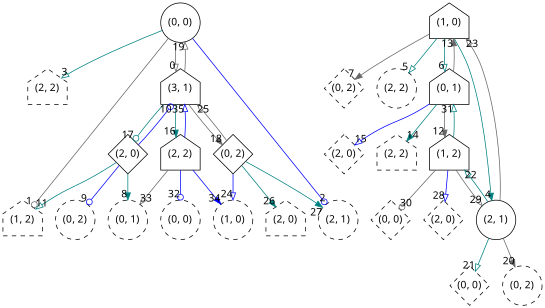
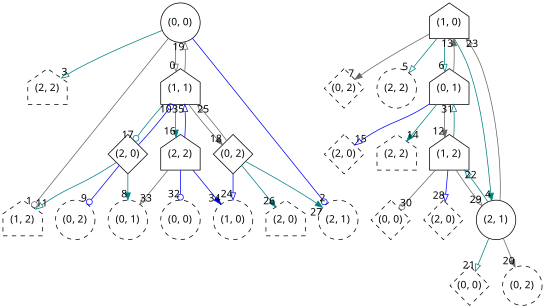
node "(3, 1)": label "(3, 1)" -> "(1, 1)"
